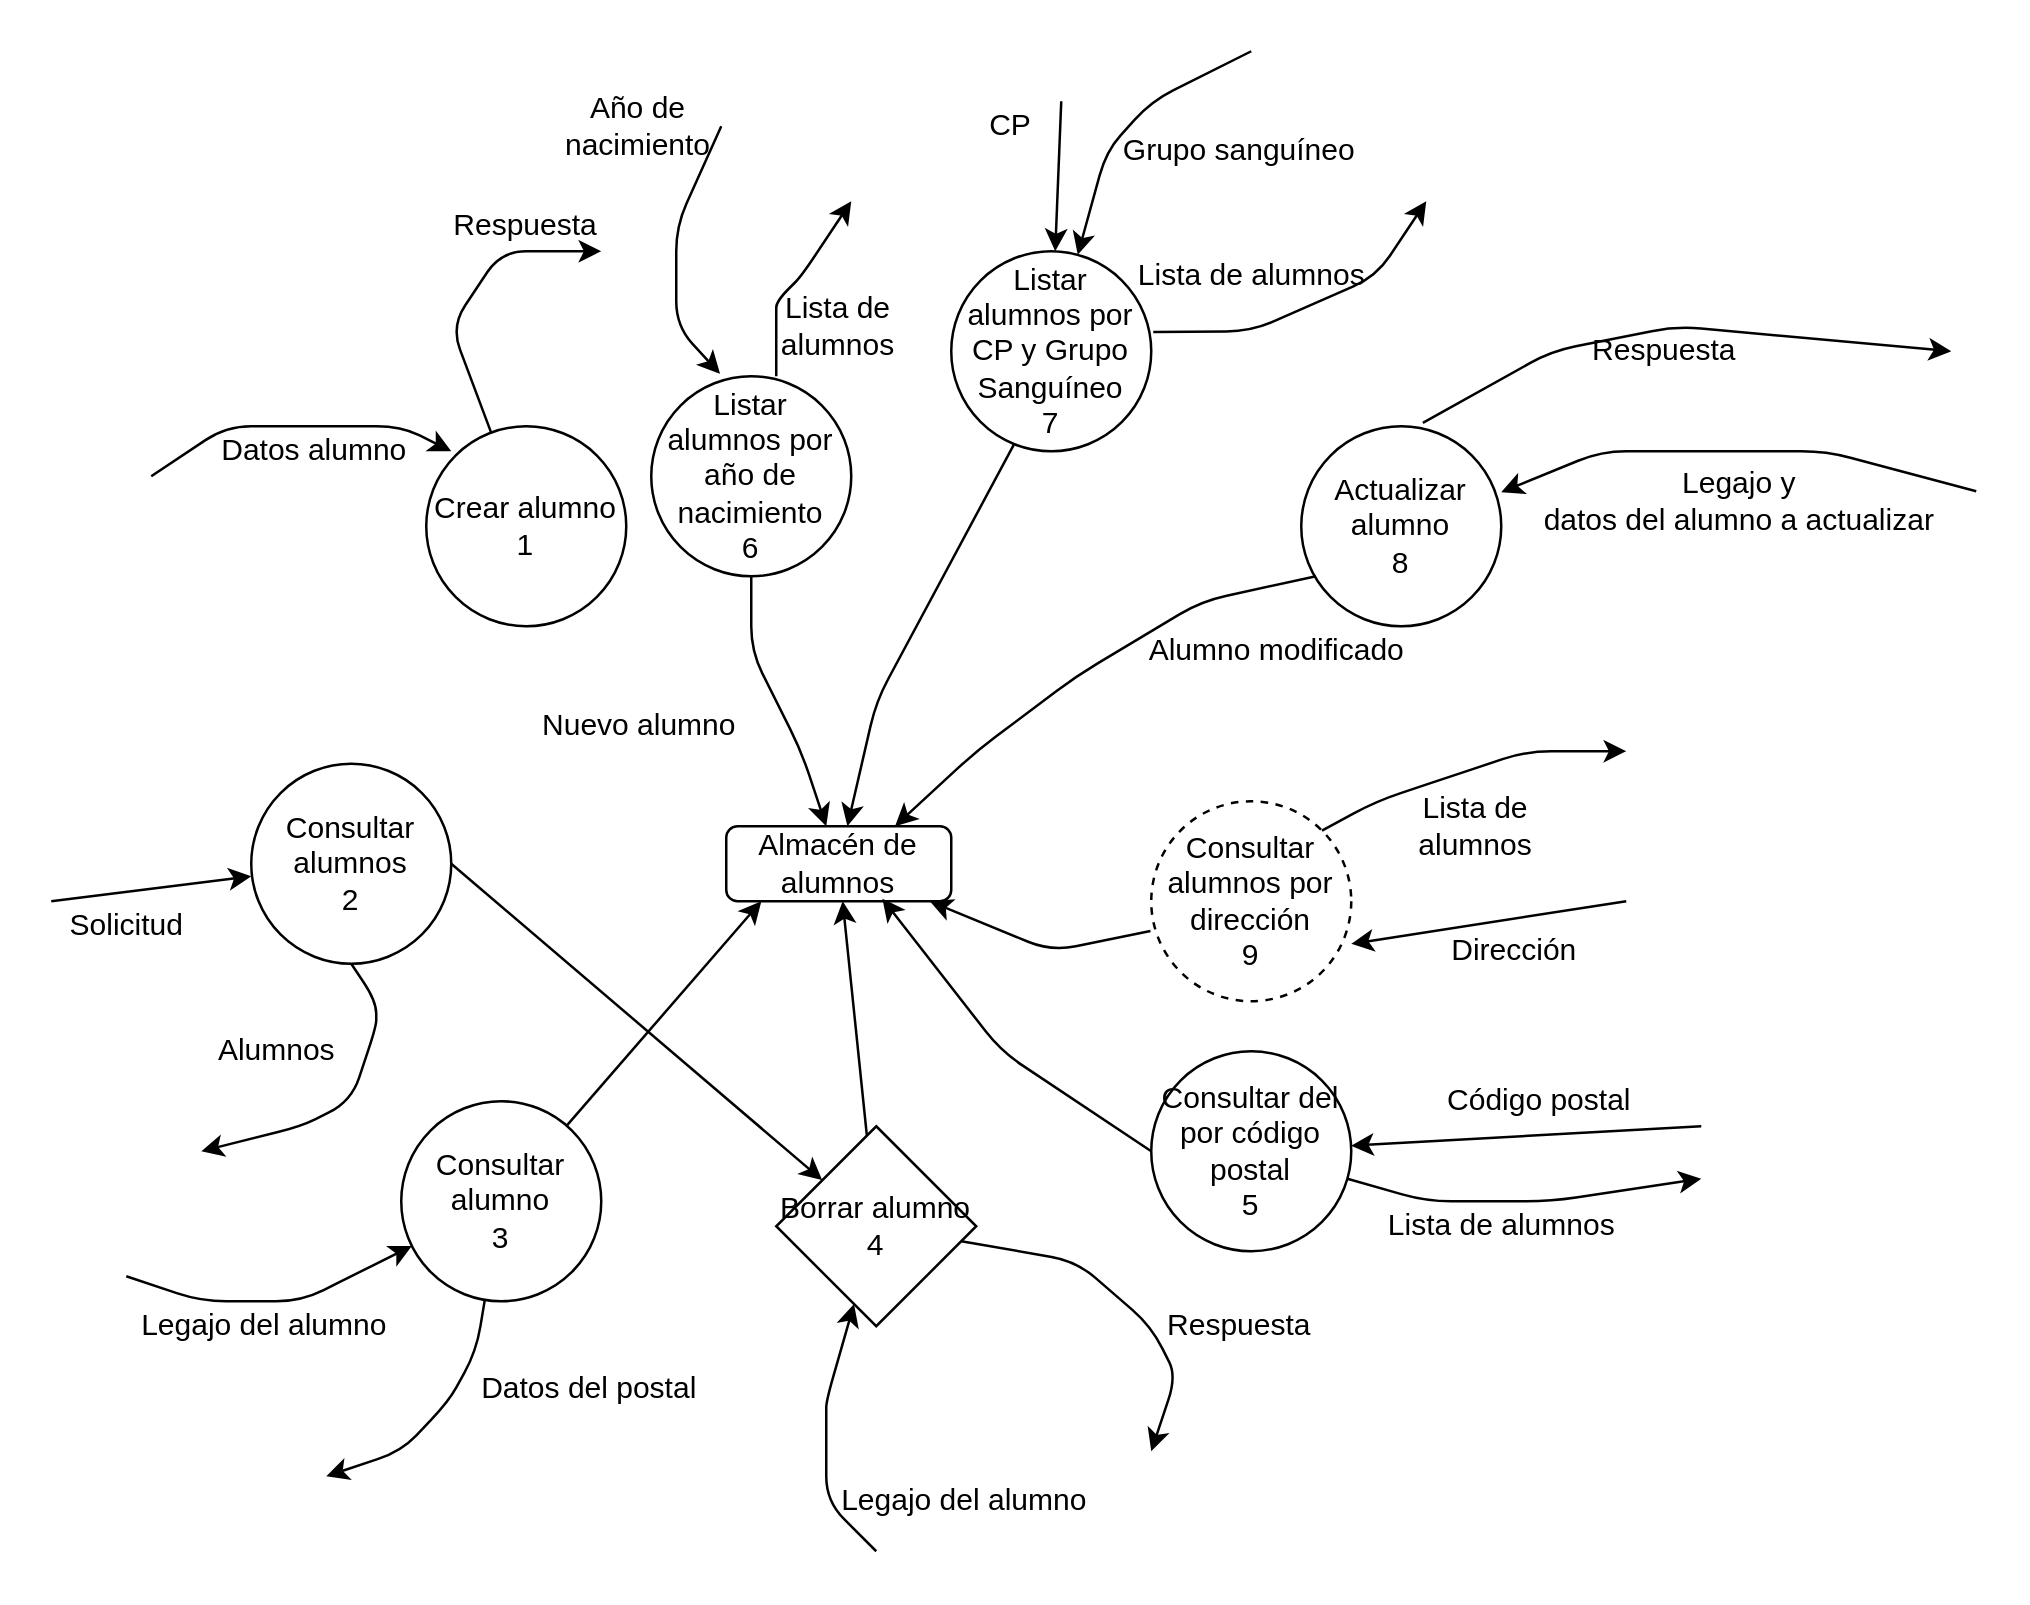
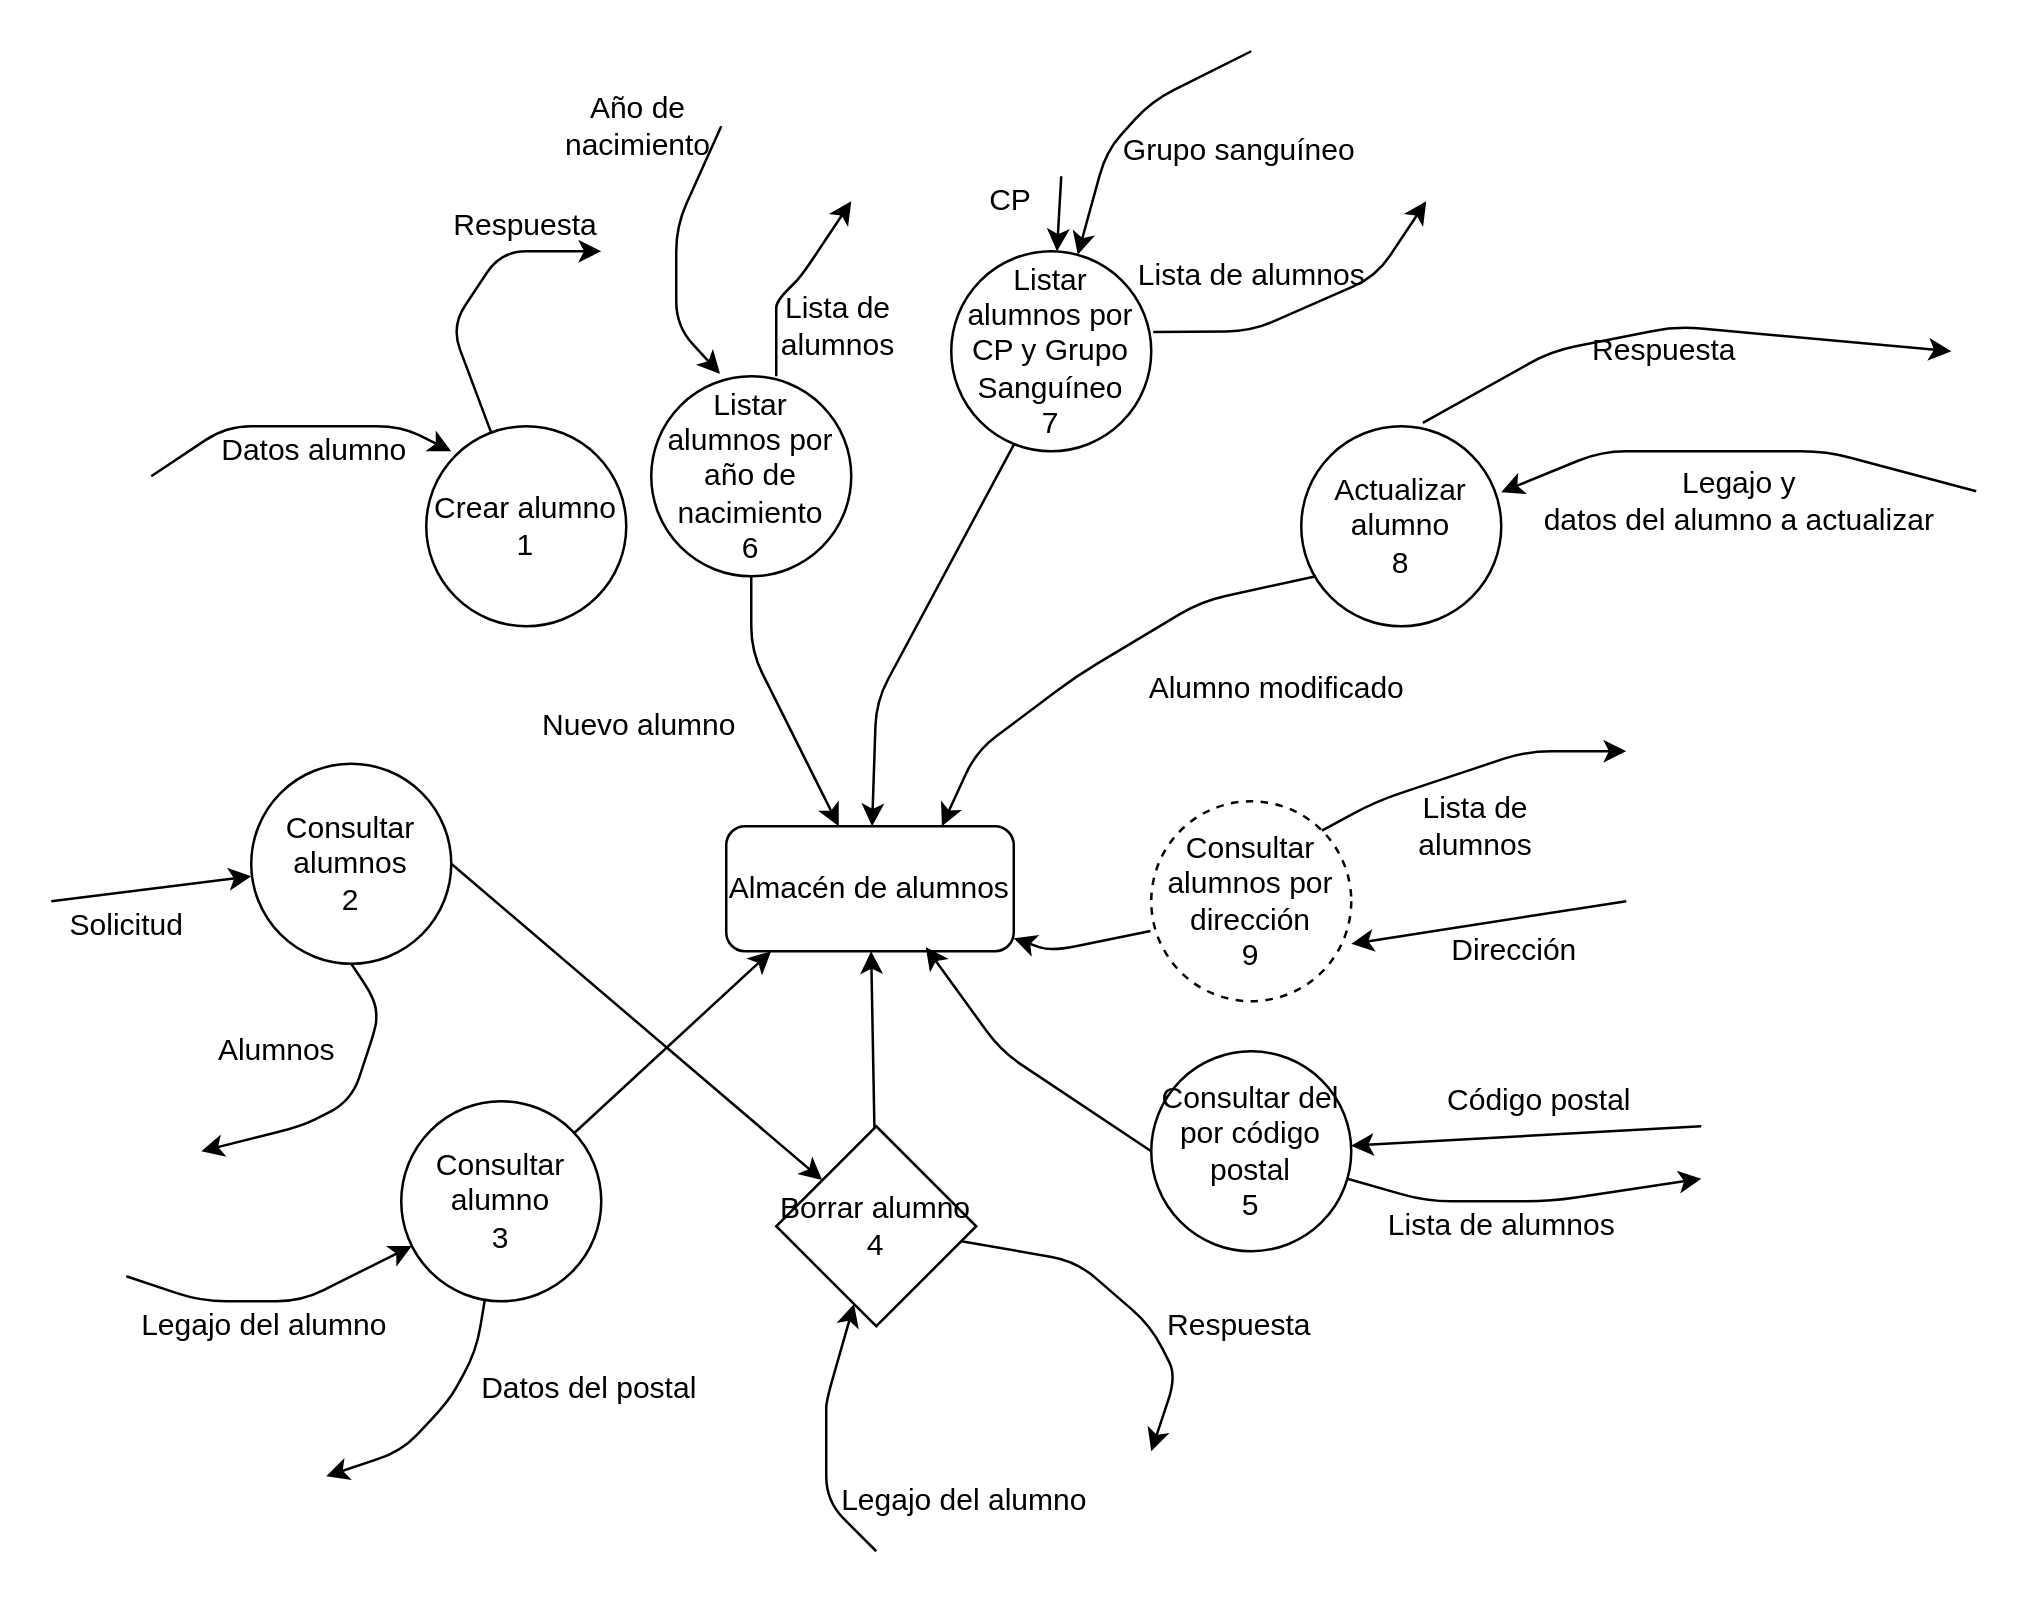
node "CP": moved (1011, 126) -> (1011, 201)
node "Alumno modificado": moved (1276, 651) -> (1276, 689)
node "Almacén de alumnos": size 225x75 -> 288x125
